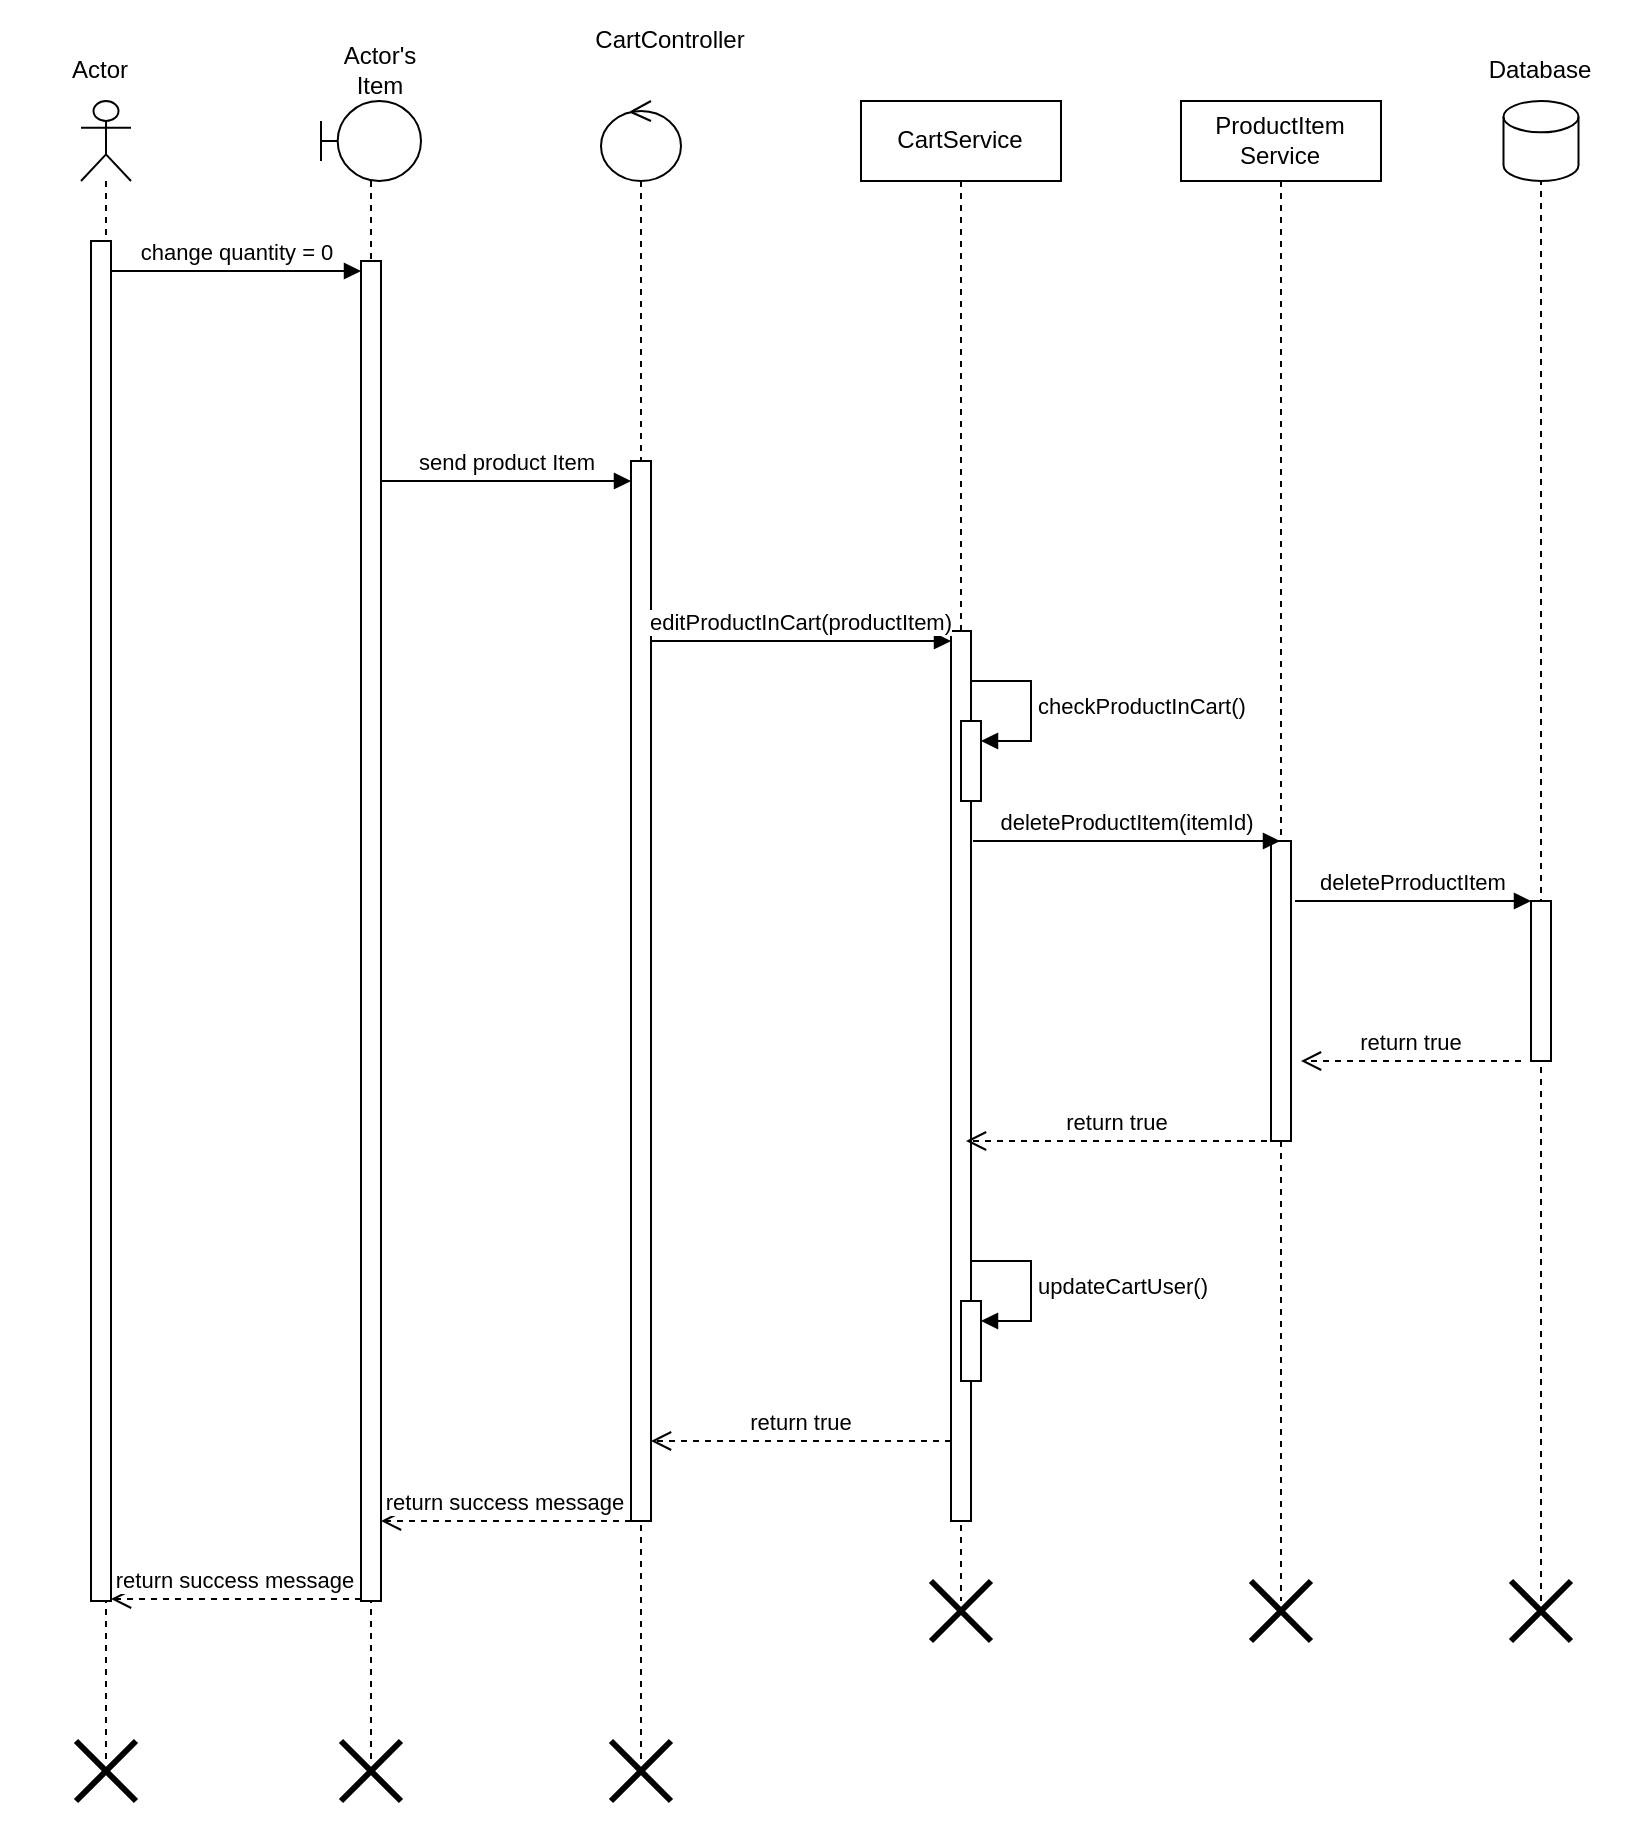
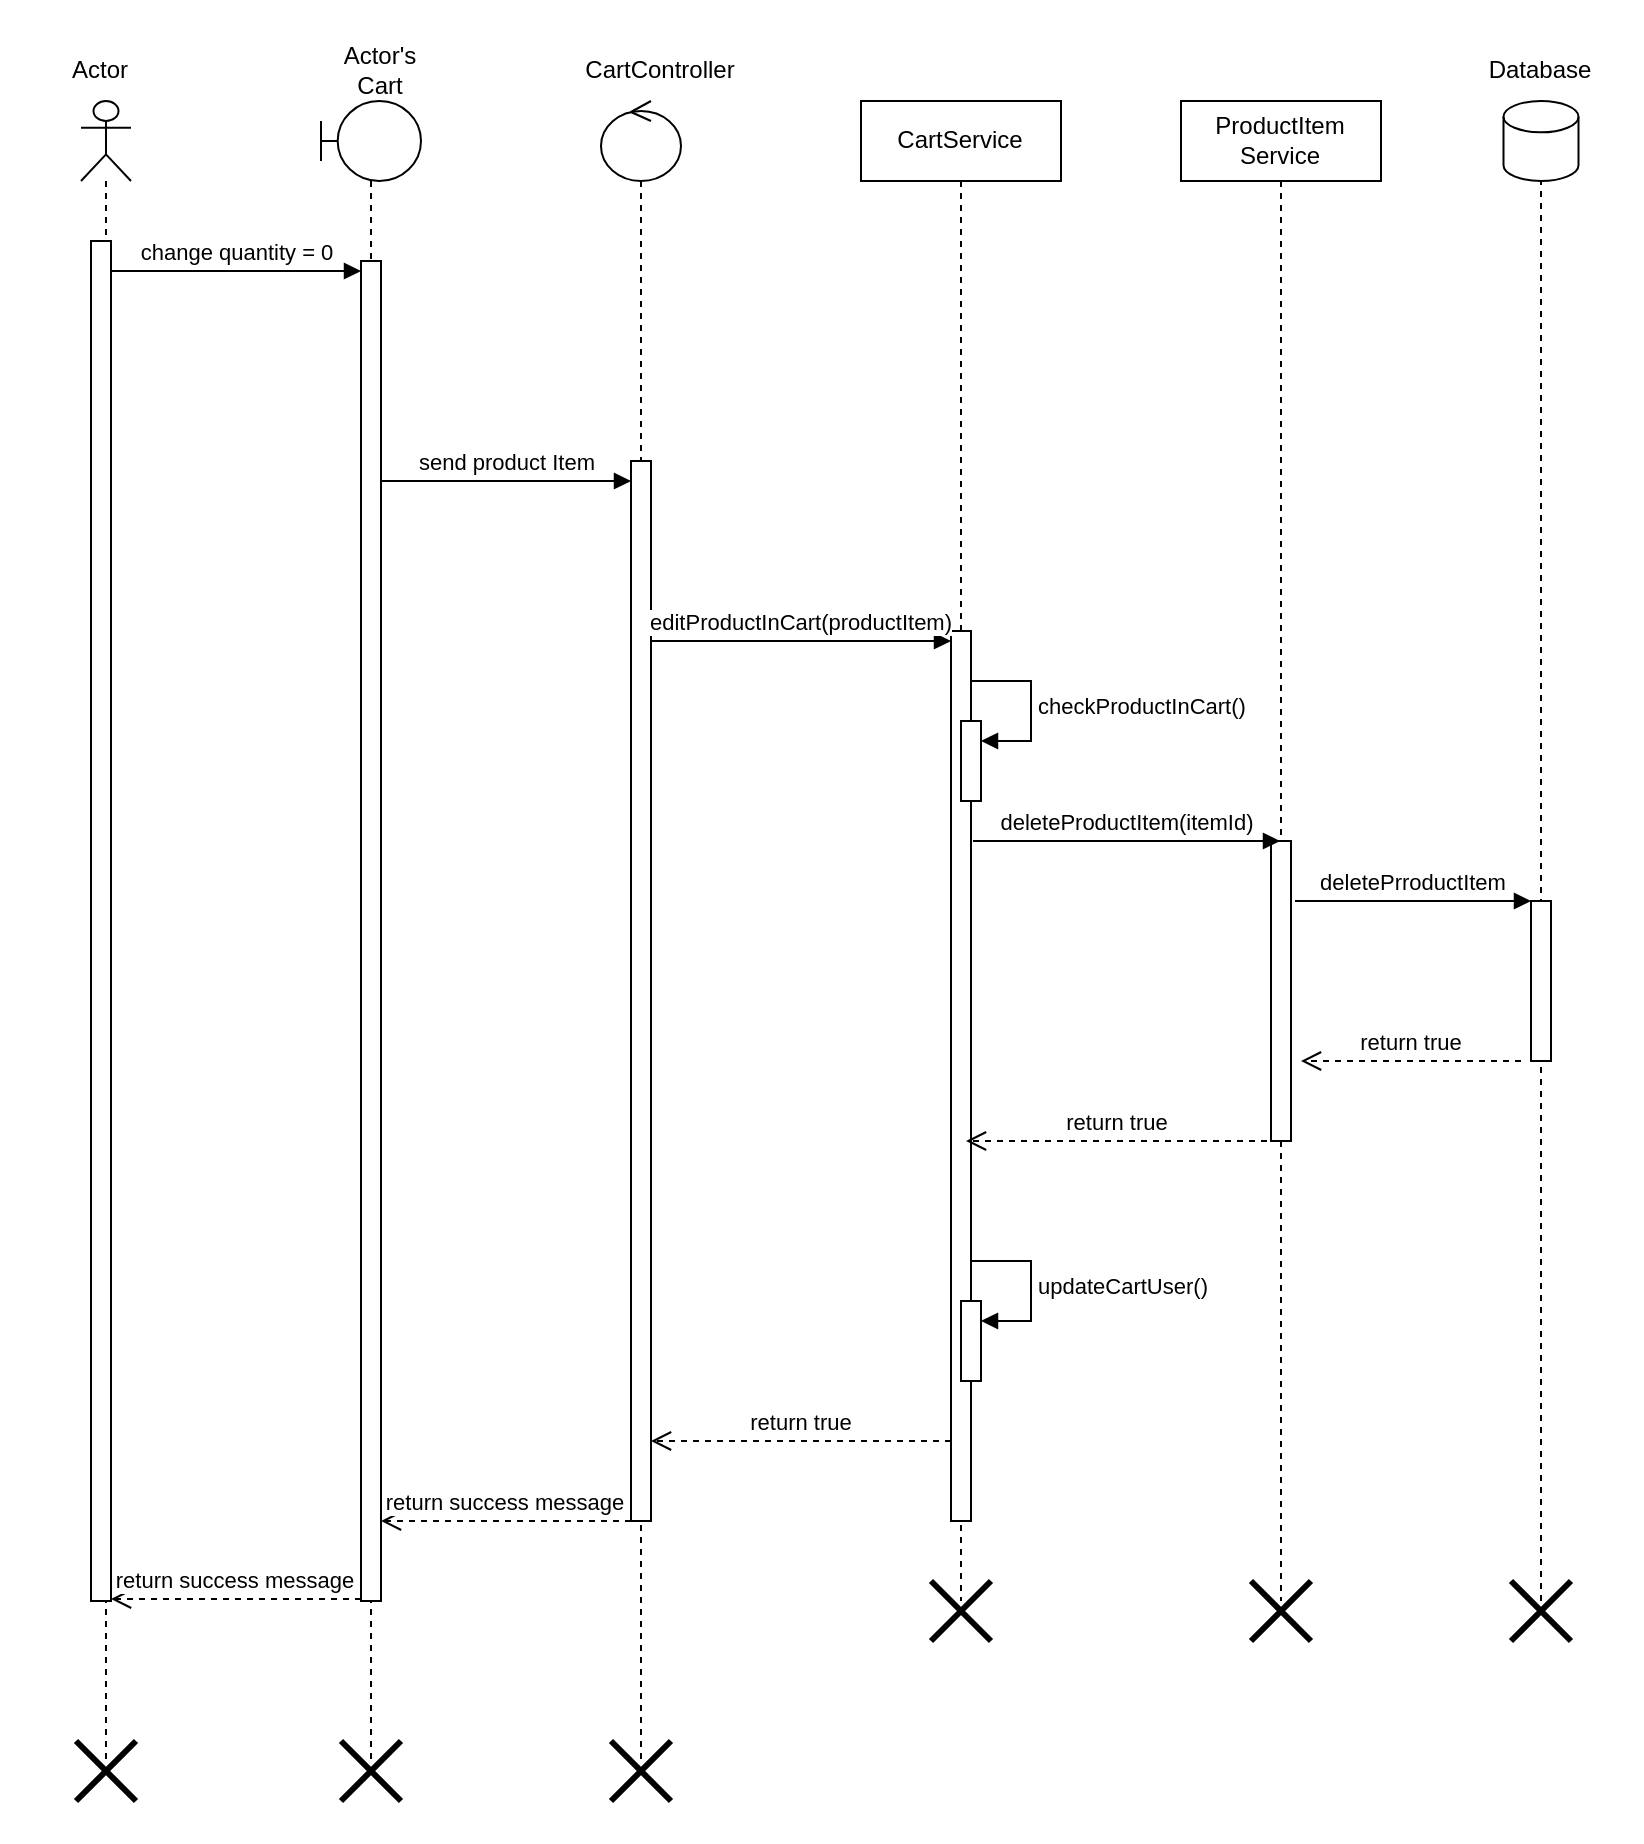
node "CartController": moved (671, 41) -> (661, 71)
node "Actor's Item": label "Actor's Item" -> "Actor's Cart"
